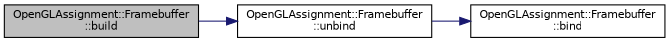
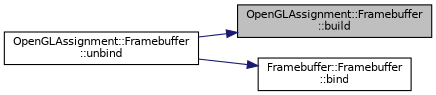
edge "OpenGLAssignment::Framebuffer ::build" -> "OpenGLAssignment::Framebuffer ::unbind": reversed
node "OpenGLAssignment::Framebuffer ::bind": label "OpenGLAssignment::Framebuffer ::bind" -> "Framebuffer::Framebuffer ::bind"
